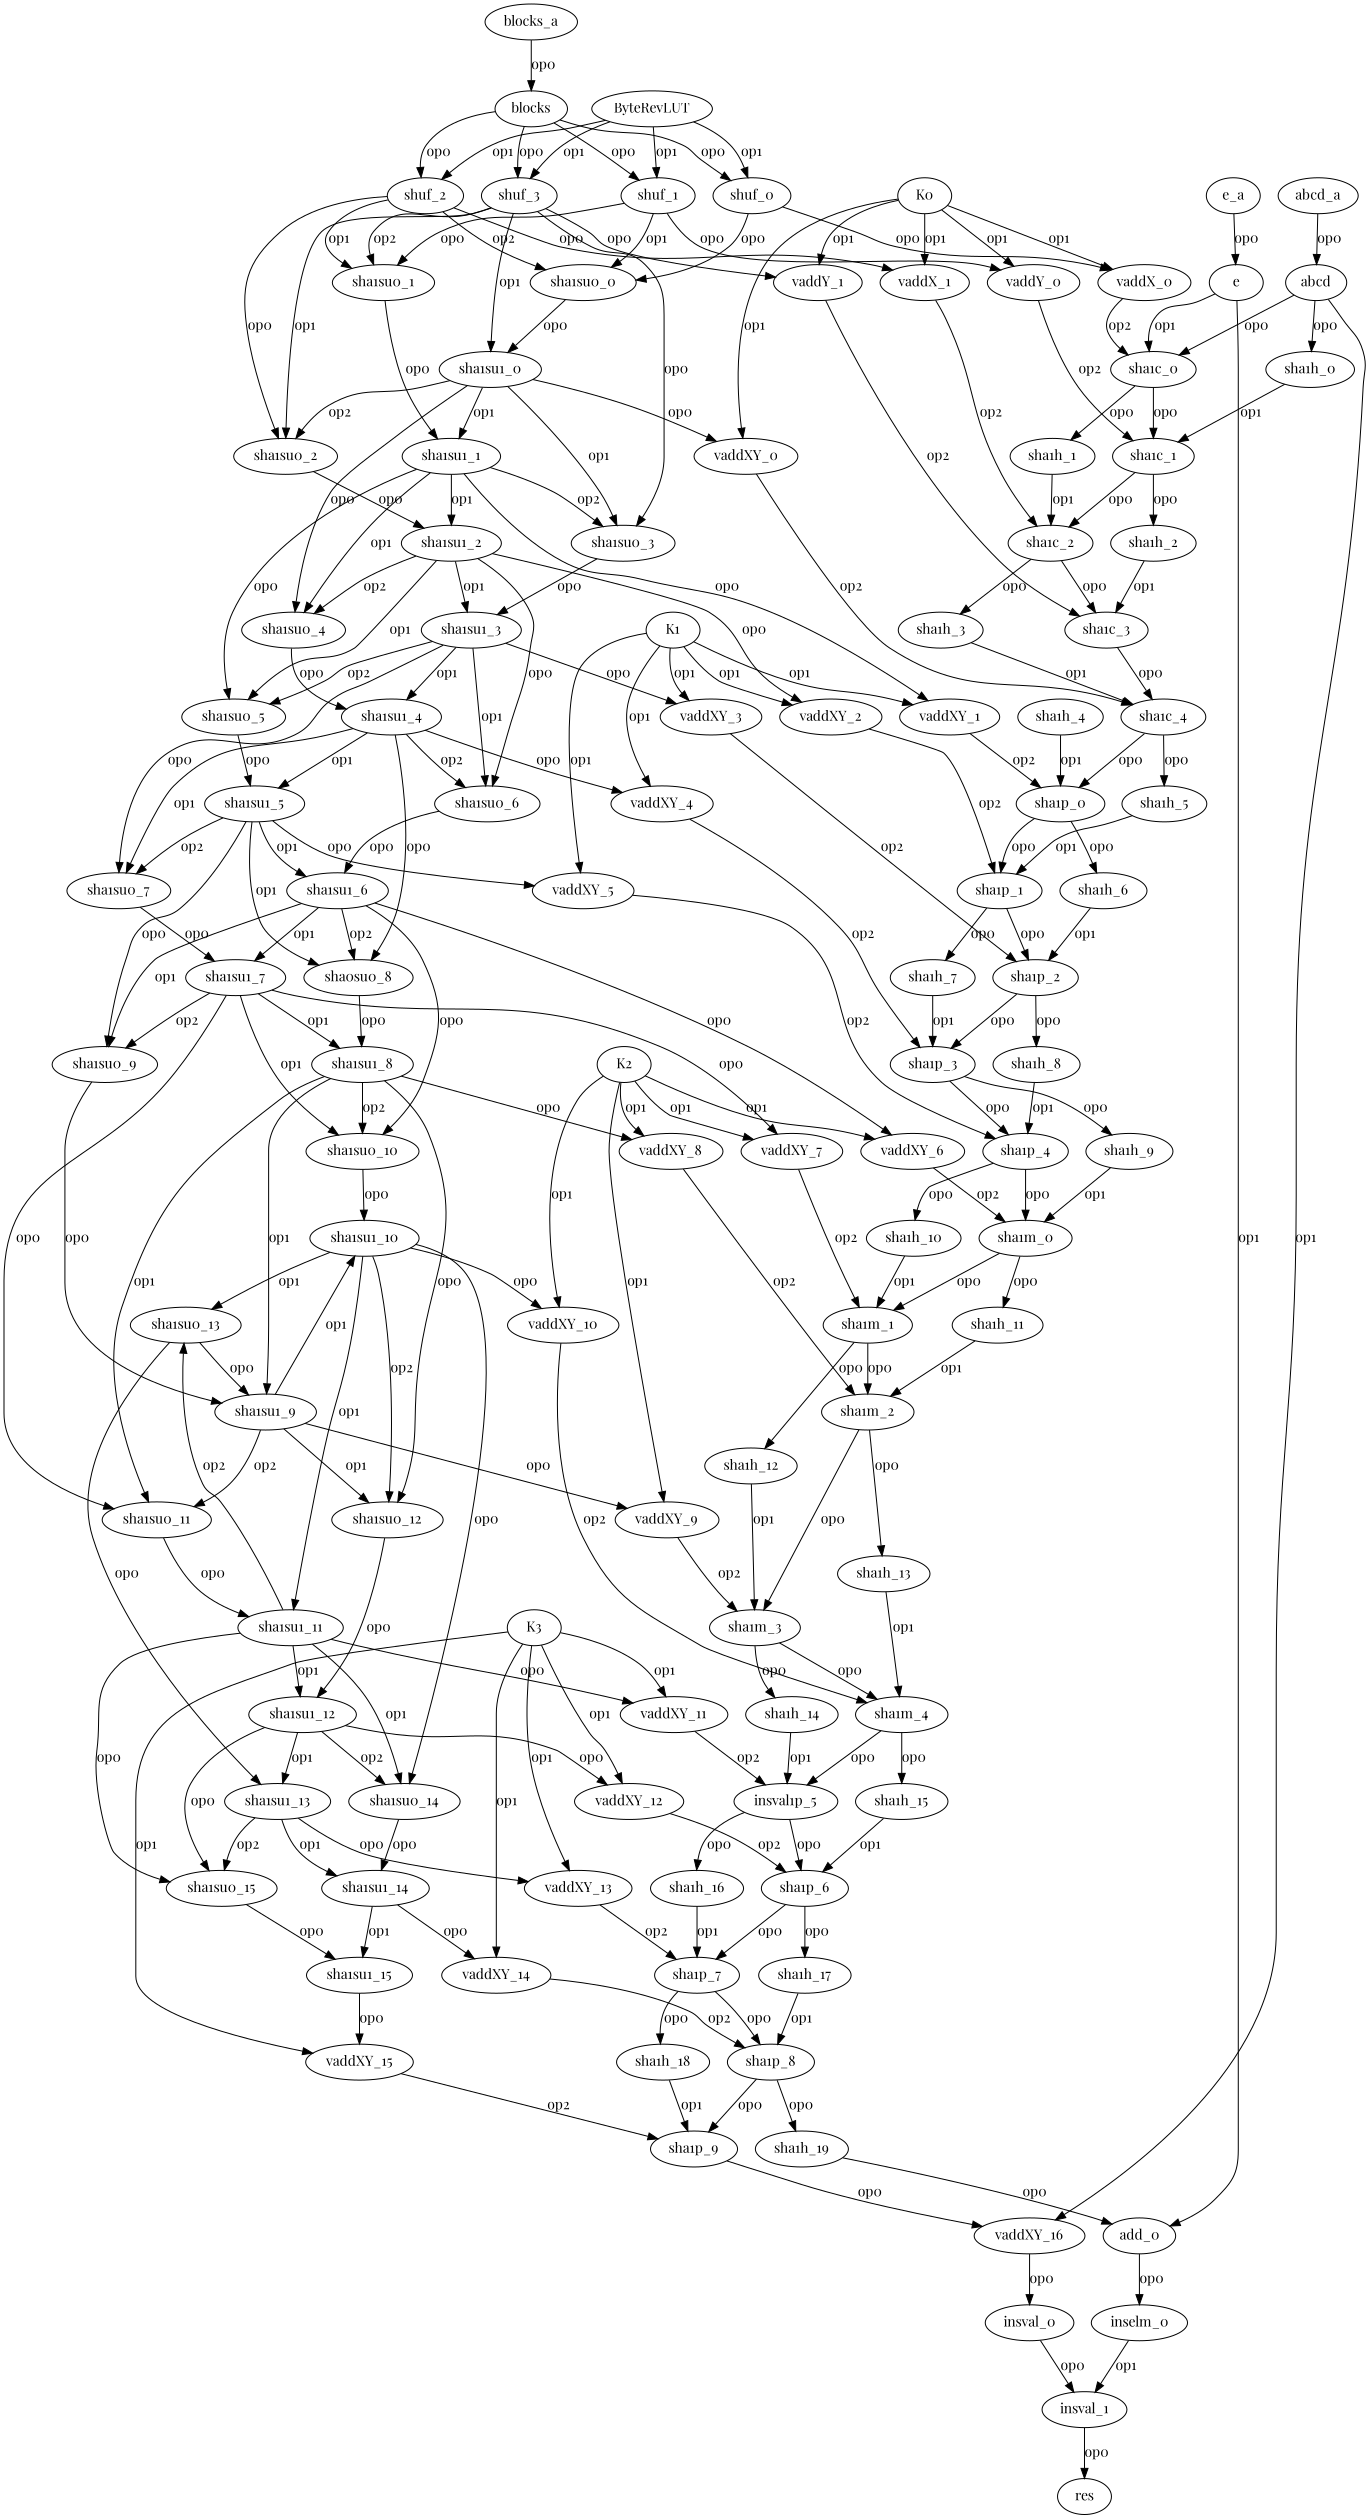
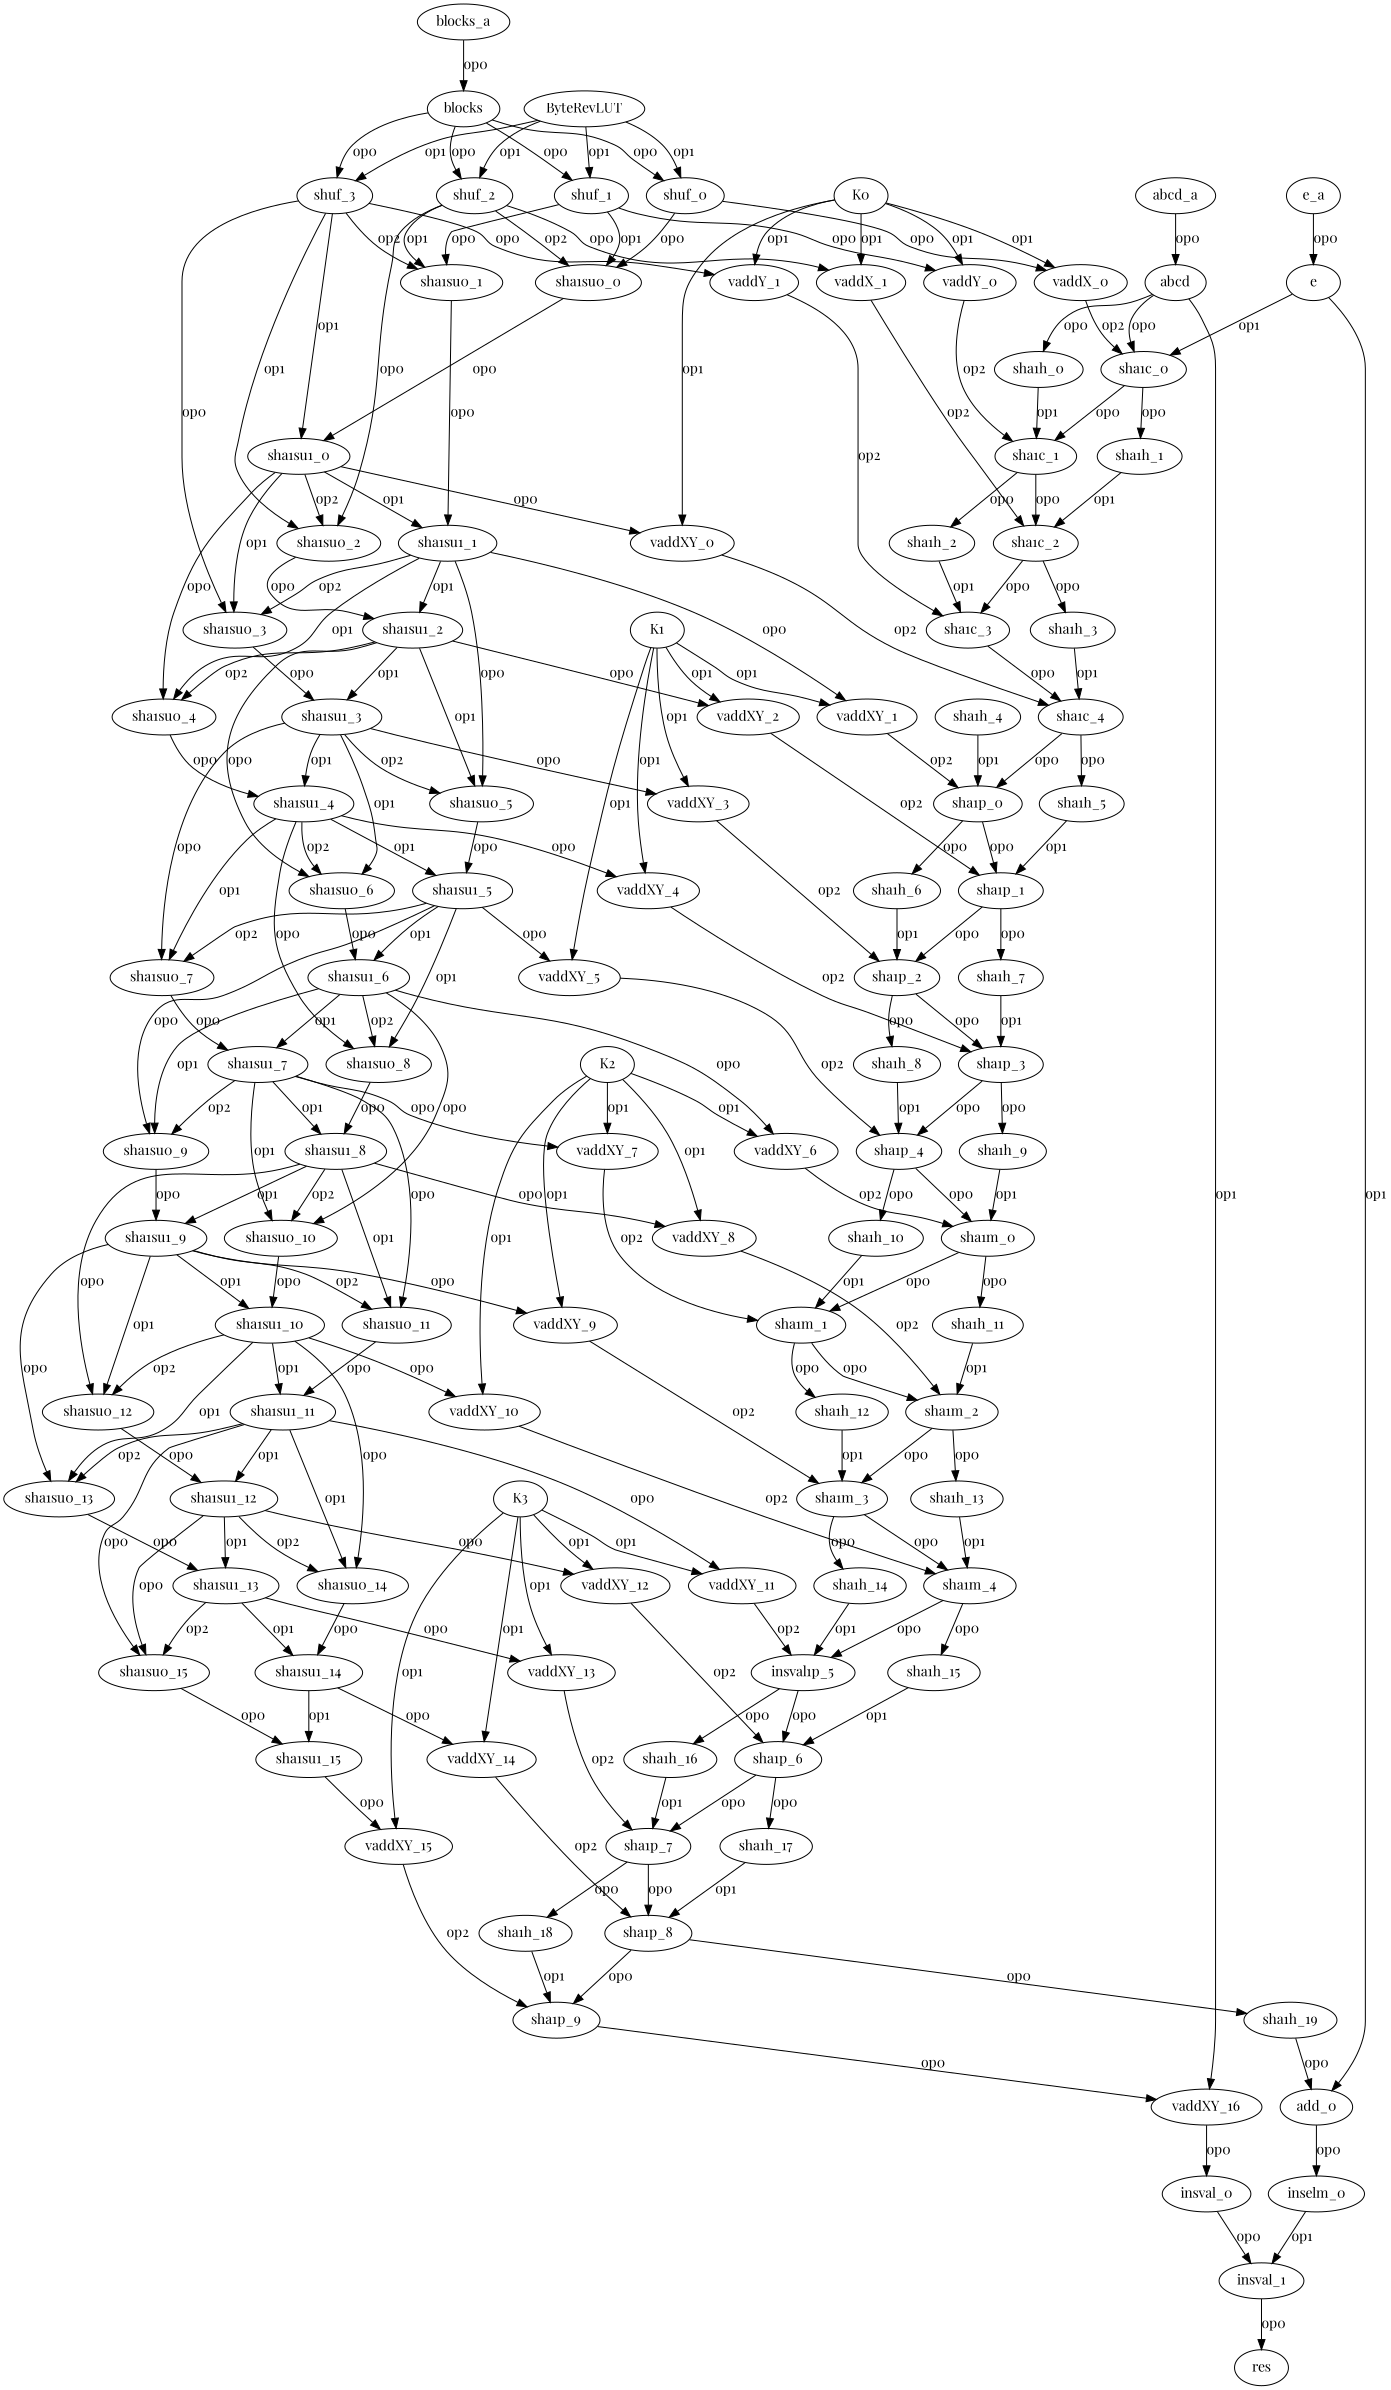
node "sha0su0_8": label "sha0su0_8" -> "sha1su0_8"
edge "sha1su0_13" -> "sha1su1_9": reversed
